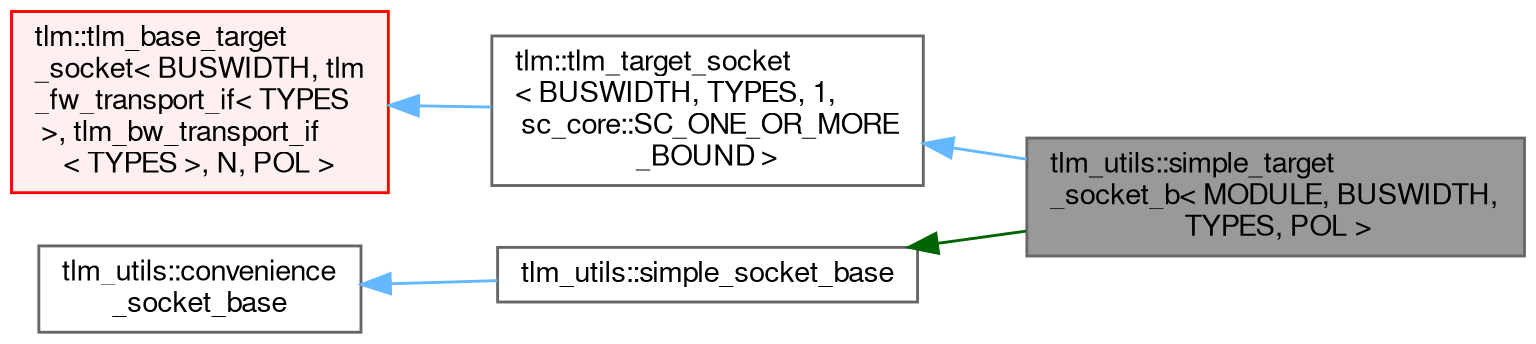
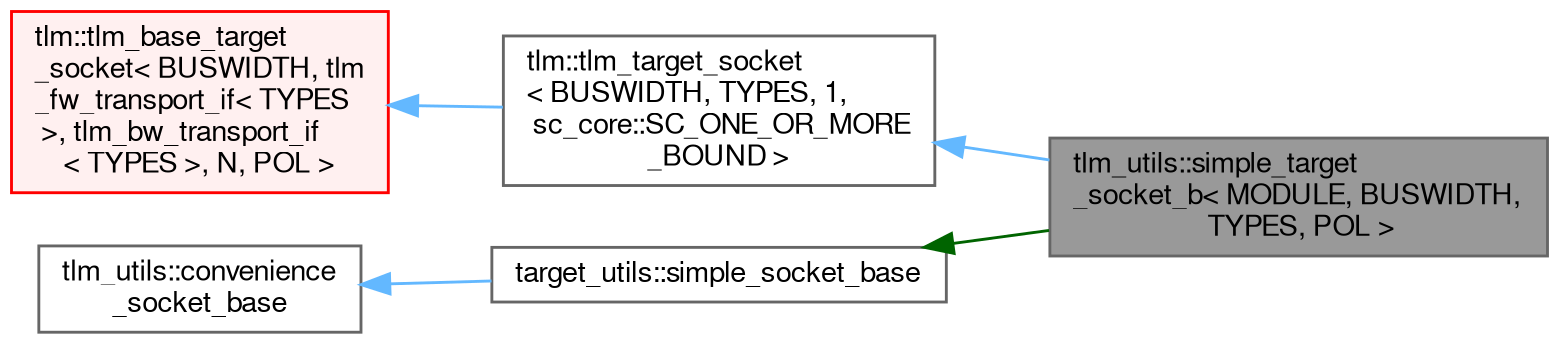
node "tlm_utils::simple_socket_base": label "tlm_utils::simple_socket_base" -> "target_utils::simple_socket_base"
